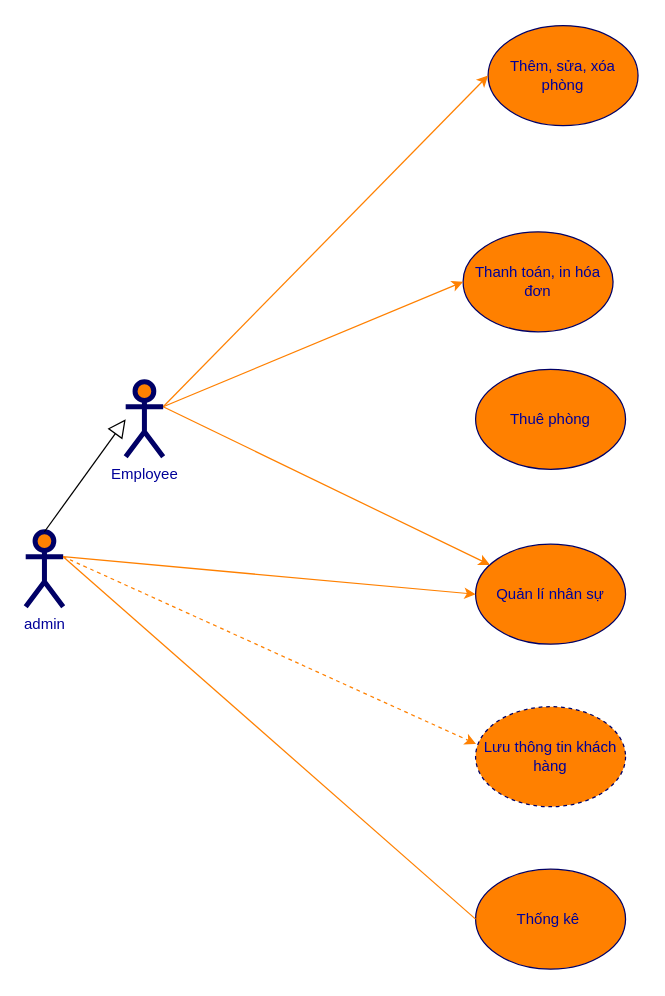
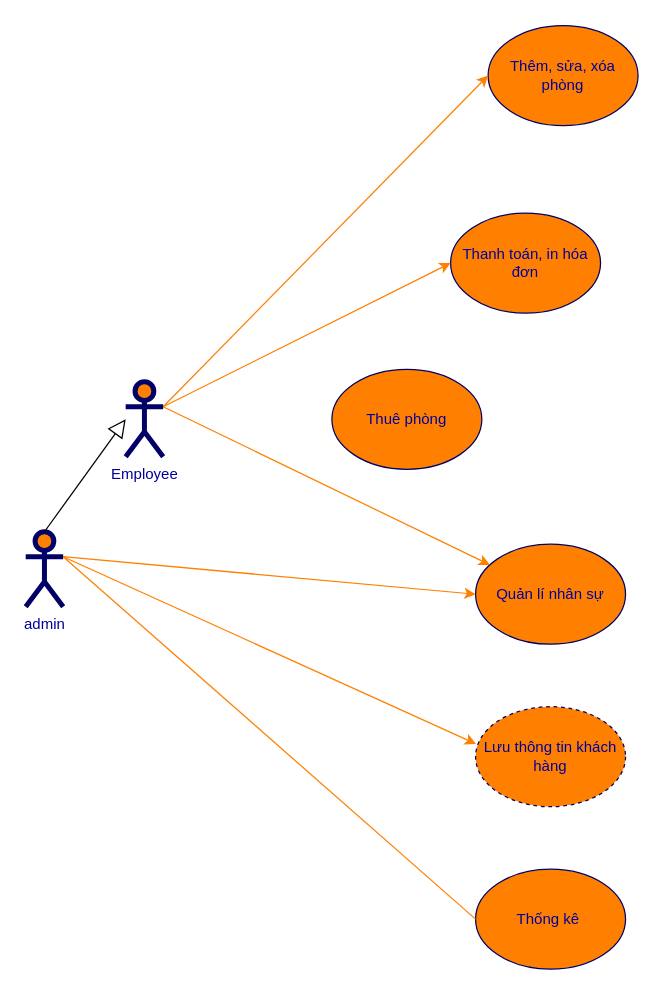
node "Thanh toán, in hóa đơn": moved (538, 282) -> (526, 263)
node "Thuê phòng": moved (551, 419) -> (407, 419)
edge "admin" -> "Lưu thông tin khách hàng": style dashed -> solid
